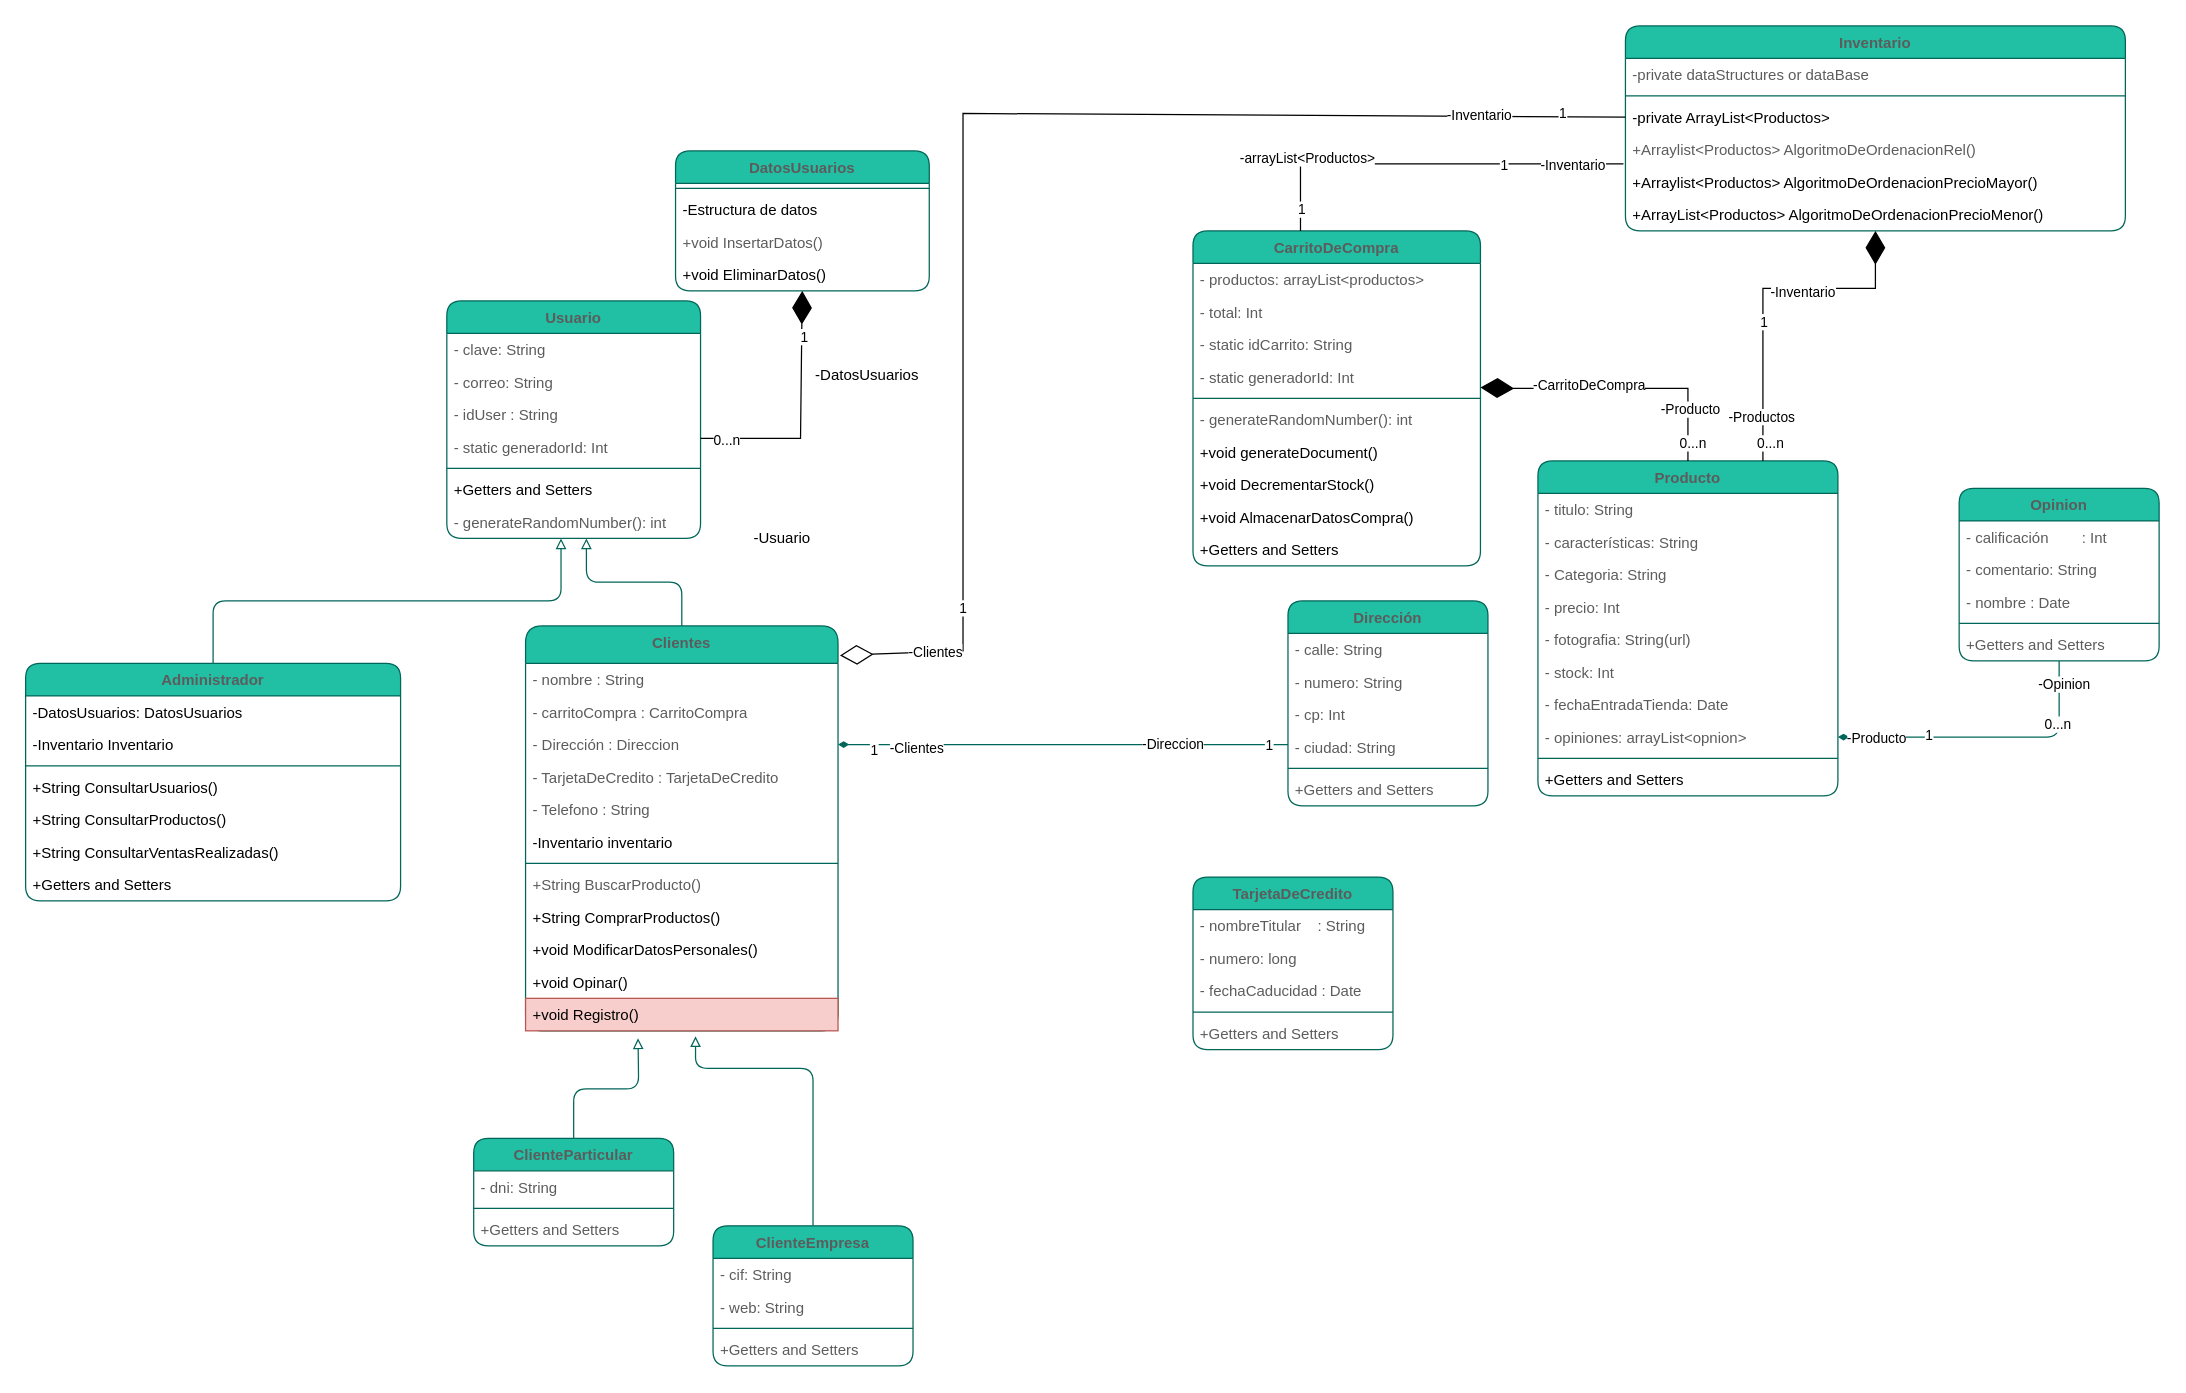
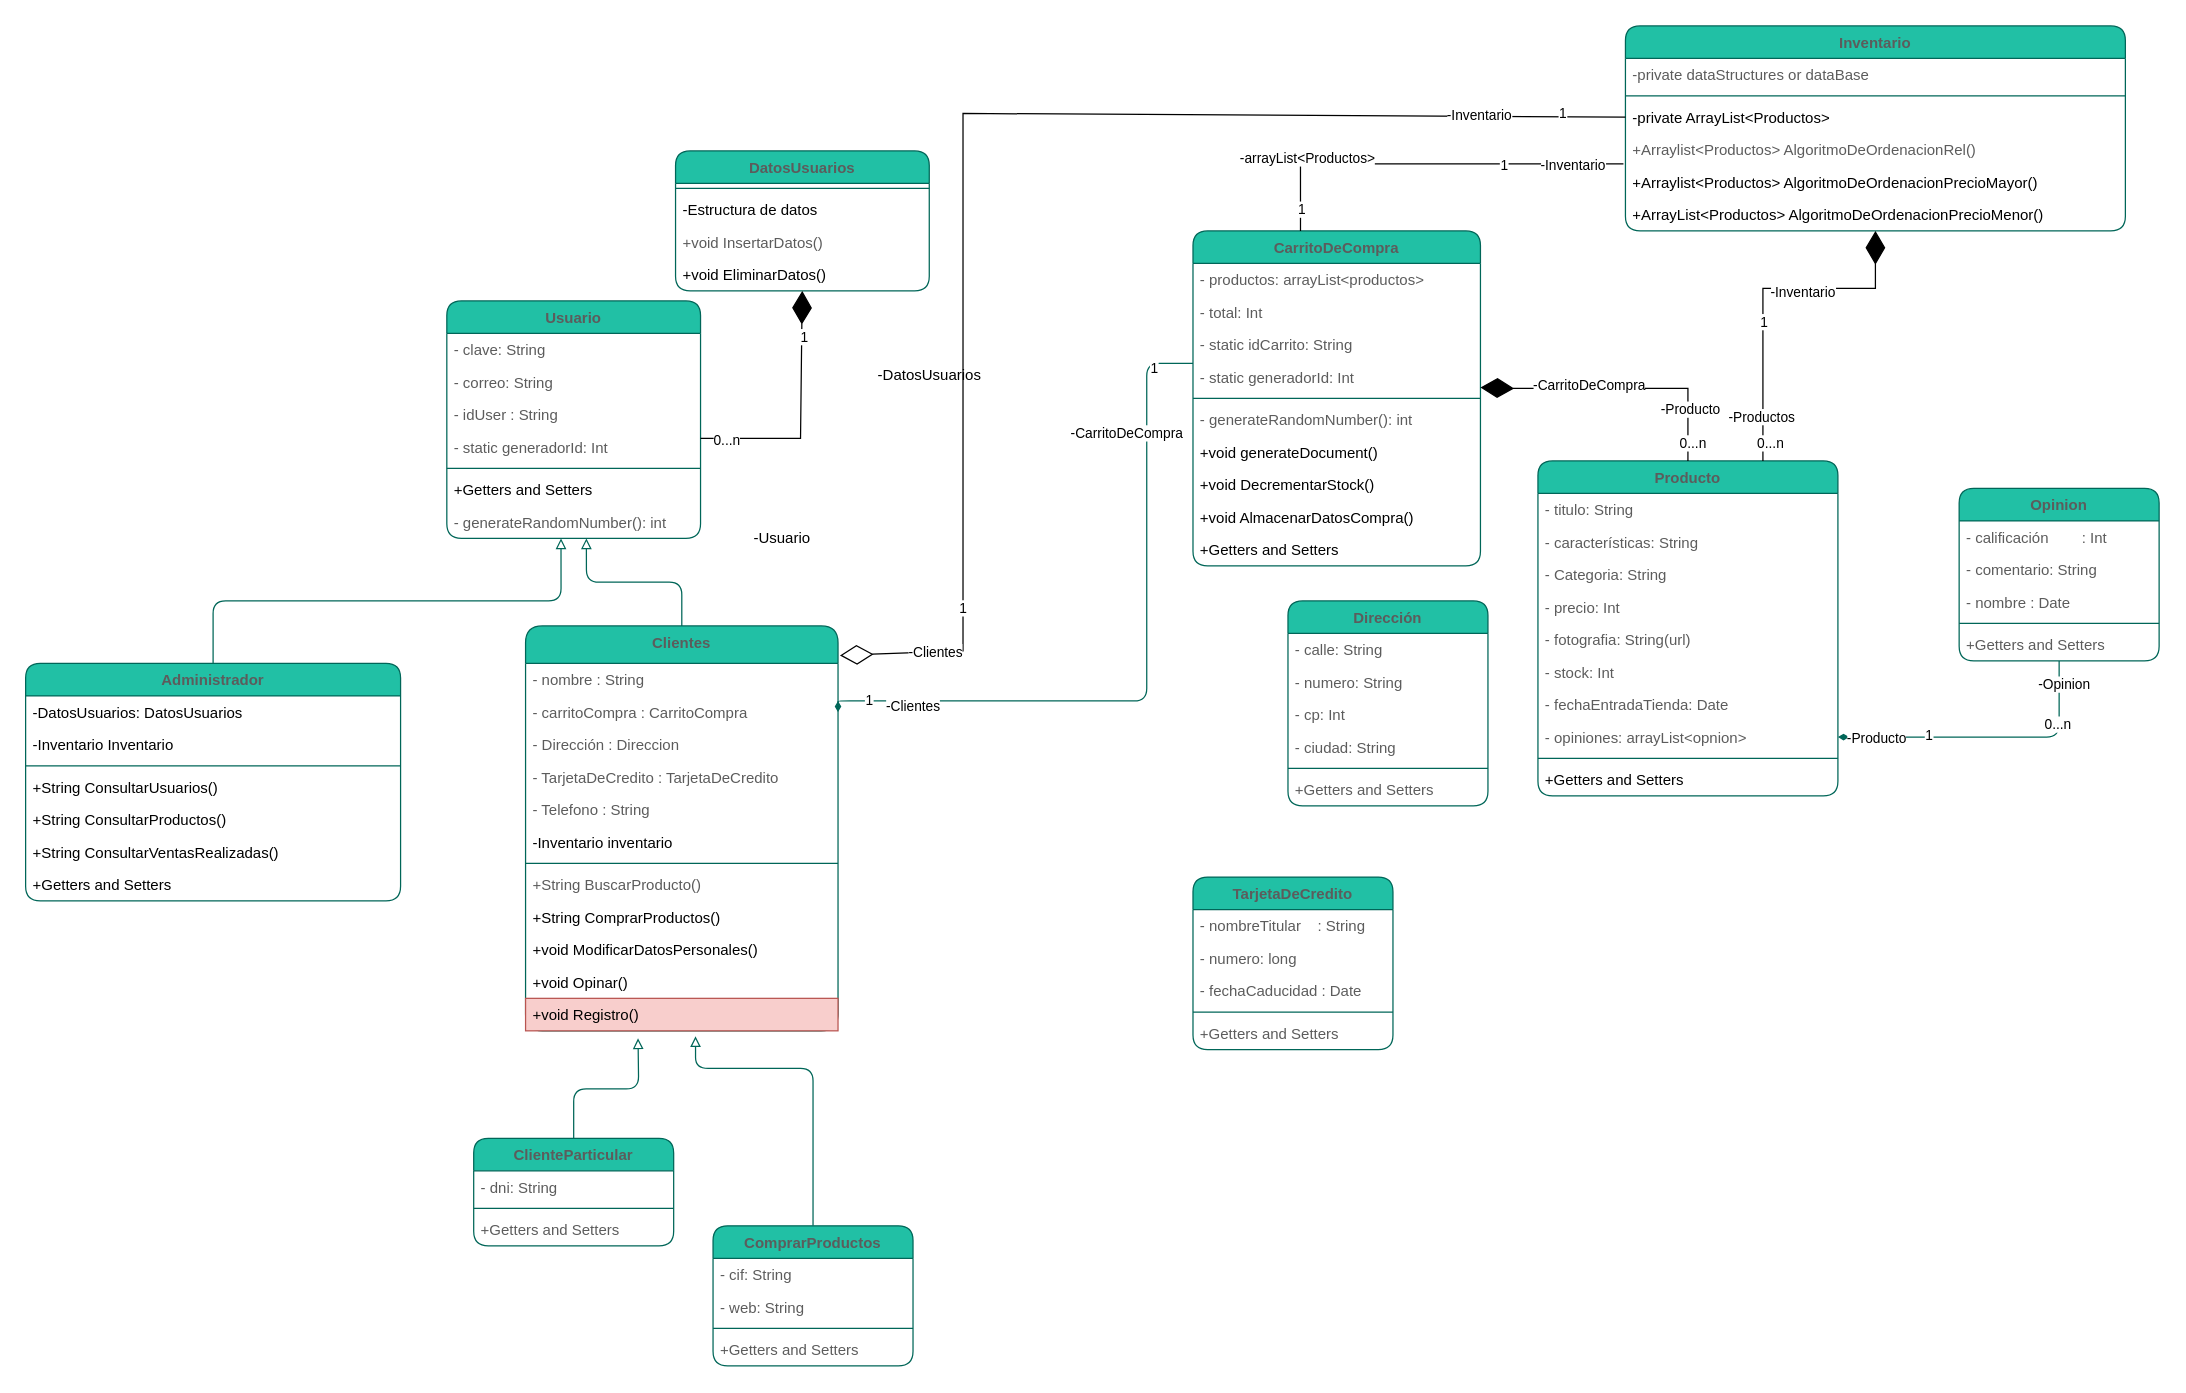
node "-DatosUsuarios": moved (867, 376) -> (929, 376)
edge "CarritoDeCompra" -> "- carritoCompra : CarritoCompra": added, labels "1", "-CarritoDeCompra", "-Clientes", "1"
edge "Dirección" -> "- Dirección : Direccion": removed, labels "1", "-Direccion", "-Clientes", "1"
node "ClienteEmpresa": label "ClienteEmpresa" -> "ComprarProductos"
